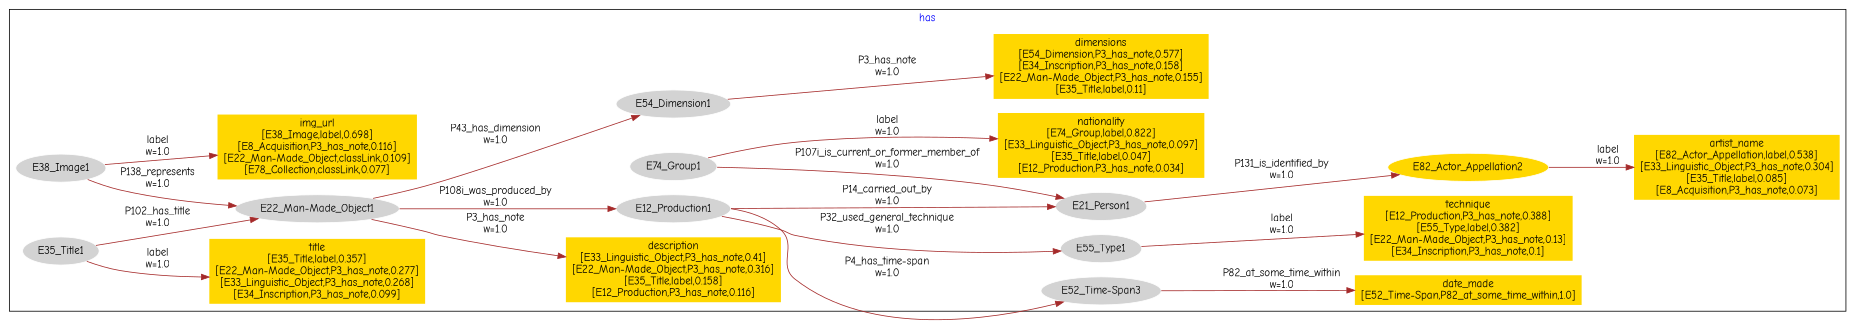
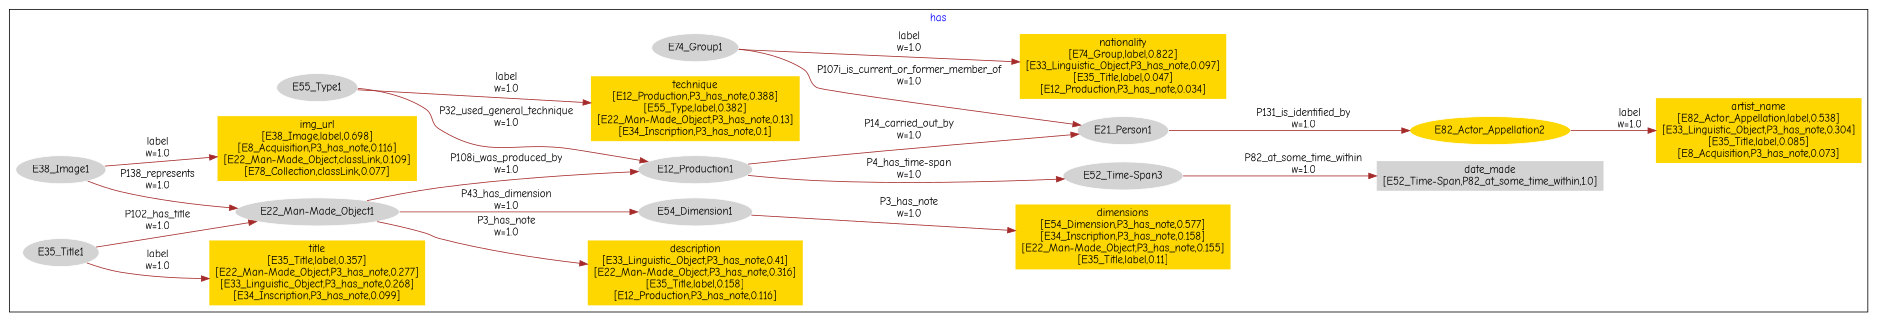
edge "E12_Production1" -> "E55_Type1": reversed
node "date_made [E52_Time-Span,P82_at_some_time_within,1.0]": fillcolor gold -> lightgray
